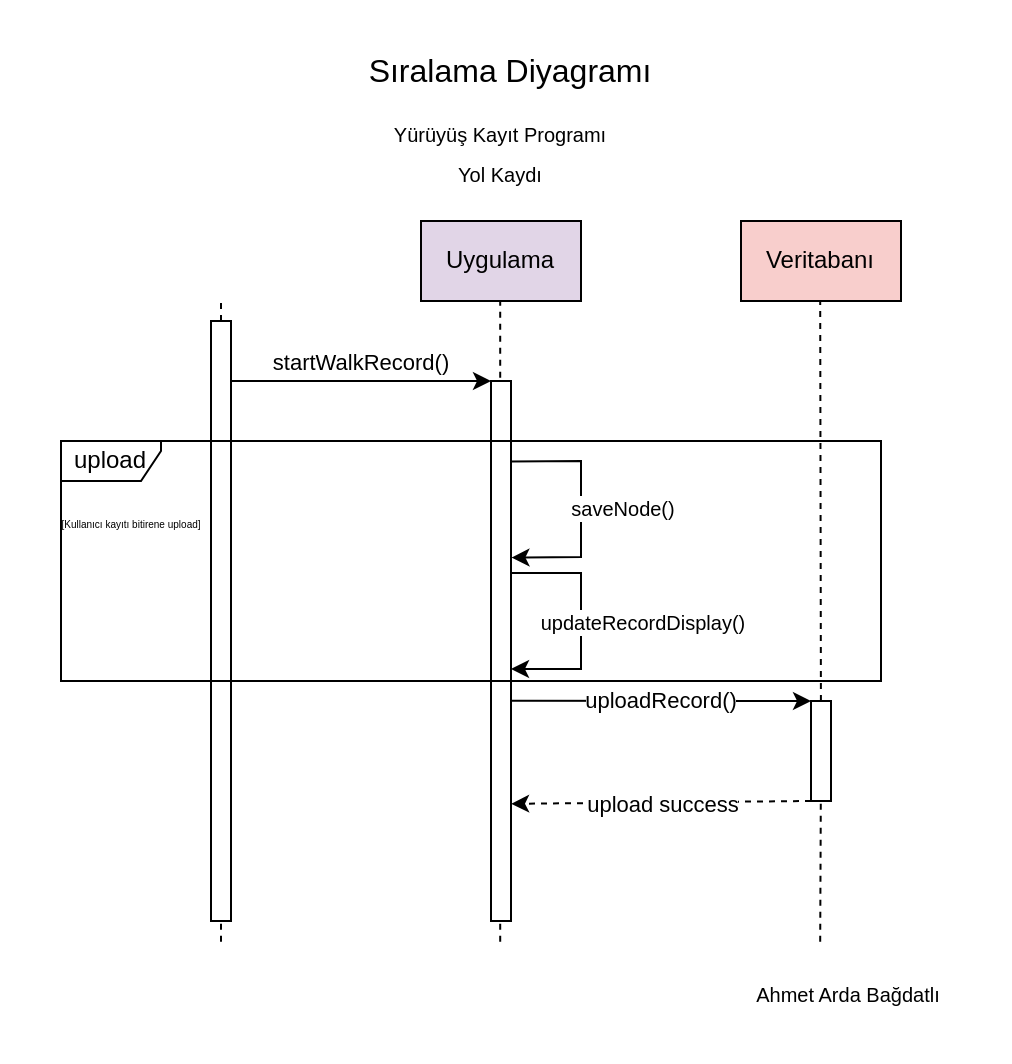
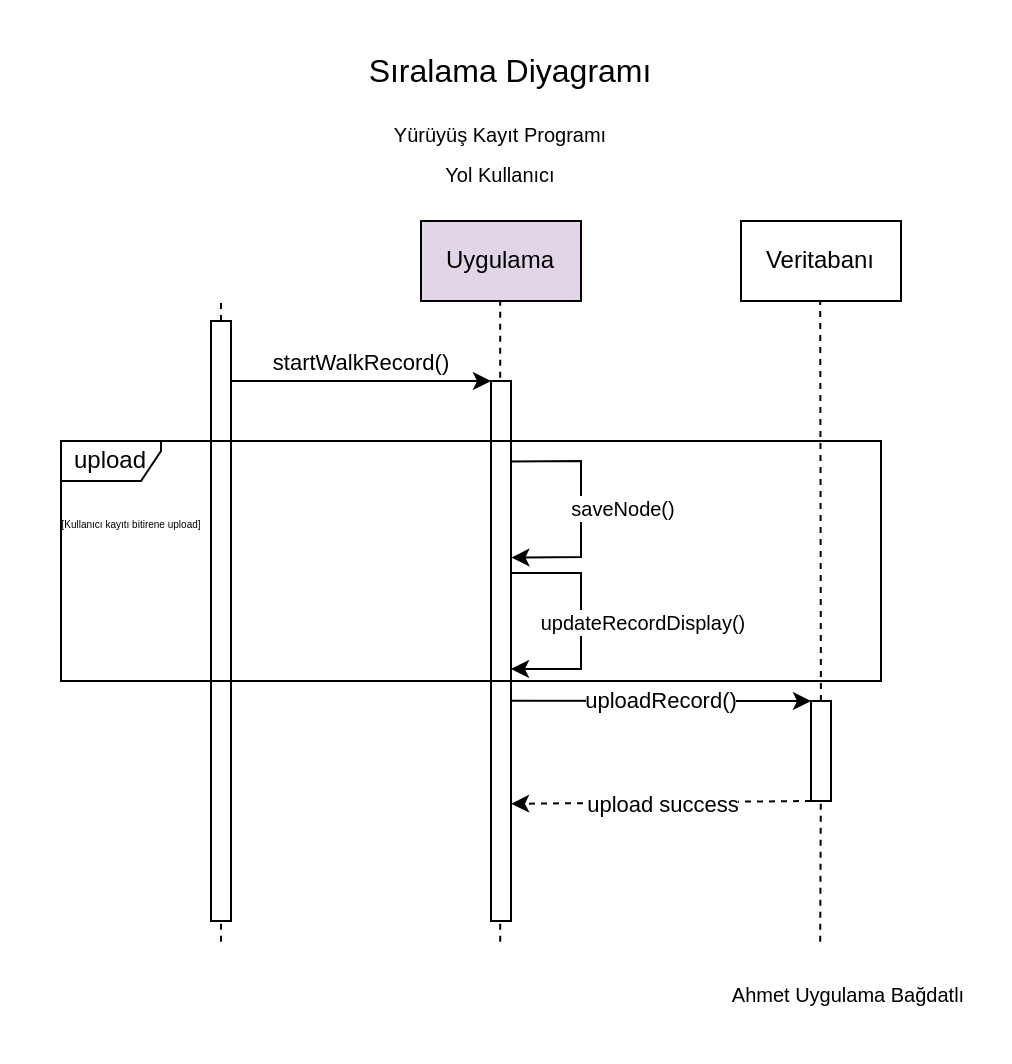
node "Yürüyüş Kayıt Programı Yol Kaydı": label "Yürüyüş Kayıt Programı Yol Kaydı" -> "Yürüyüş Kayıt Programı Yol Kullanıcı"
node "Veritabanı": fillcolor #f8cecc -> #ffffff
node "Ahmet Arda Bağdatlı": label "Ahmet Arda Bağdatlı" -> "Ahmet Uygulama Bağdatlı"
